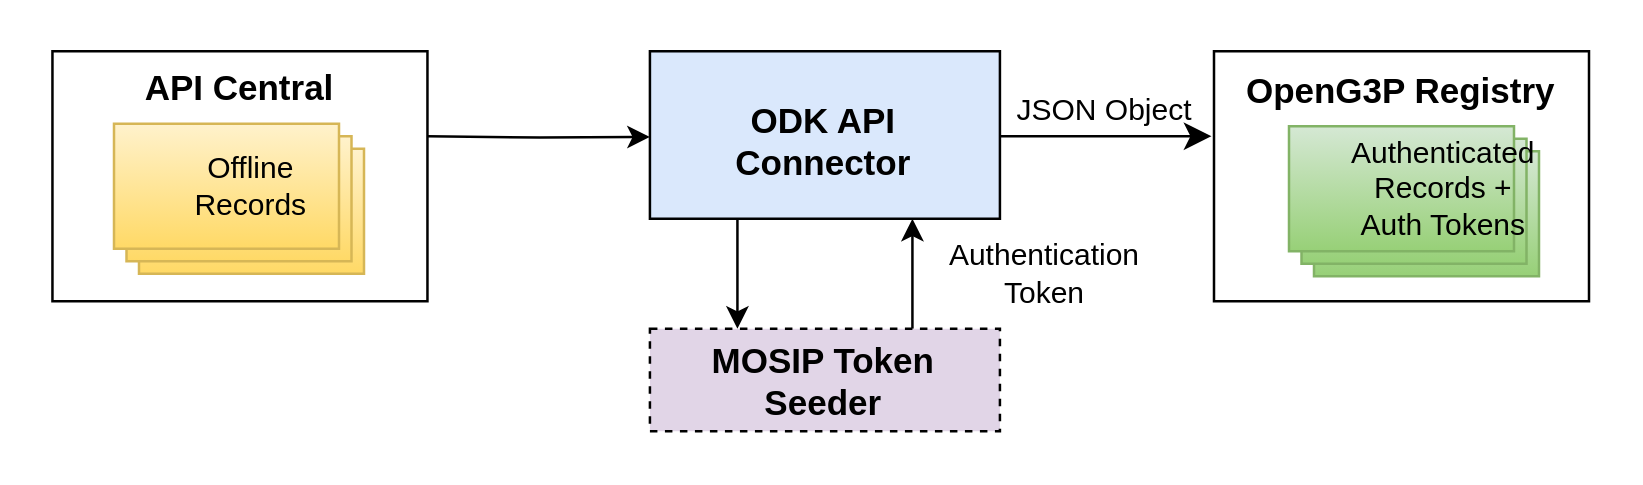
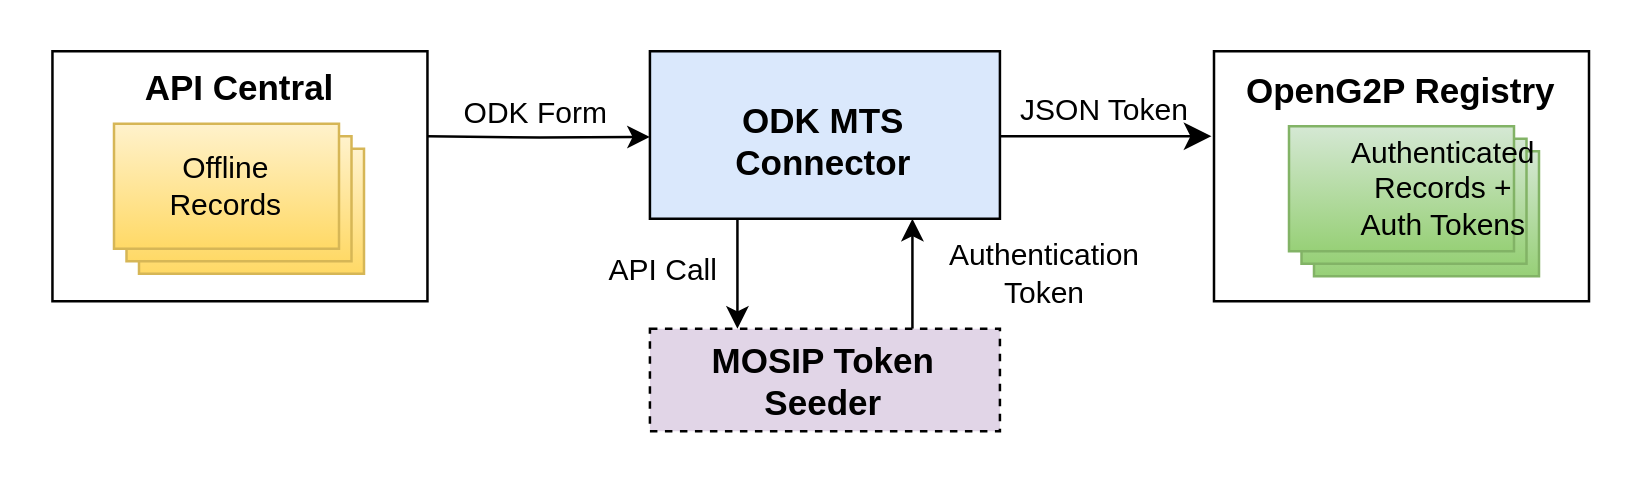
node "OpenG3P Registry": label "OpenG3P Registry" -> "OpenG2P Registry"
node "JSON Object": label "JSON Object" -> "JSON Token"
node "ODK Form": added
node "ODK API Connector": label "ODK API Connector" -> "ODK MTS Connector"
node "Offline Records": moved (251, 186) -> (226, 186)
node "API Call": added
